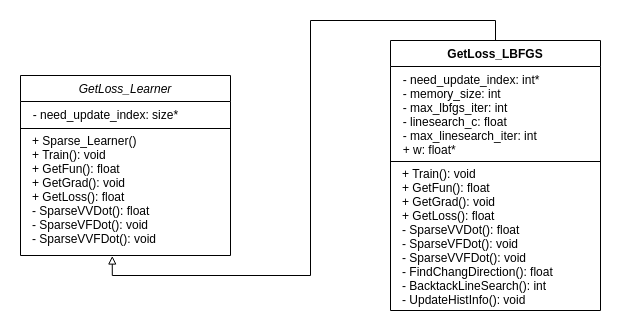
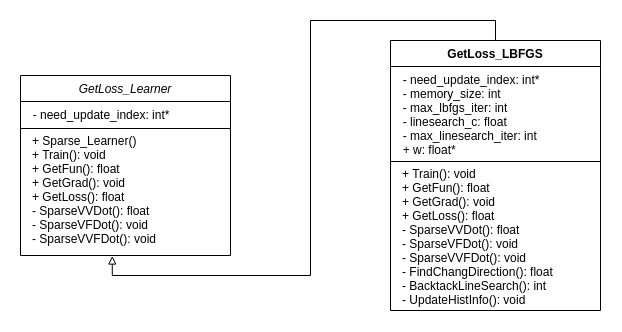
node "- need_update_index: size*": label "- need_update_index: size*" -> "- need_update_index: int*"
